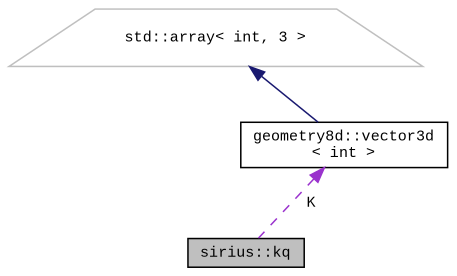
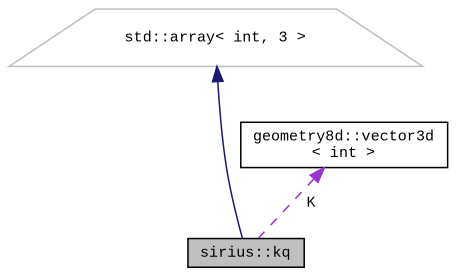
edge "geometry8d::vector3d < int >" -> "std::array< int, 3 >": now "sirius::kq" -> "std::array< int, 3 >"
